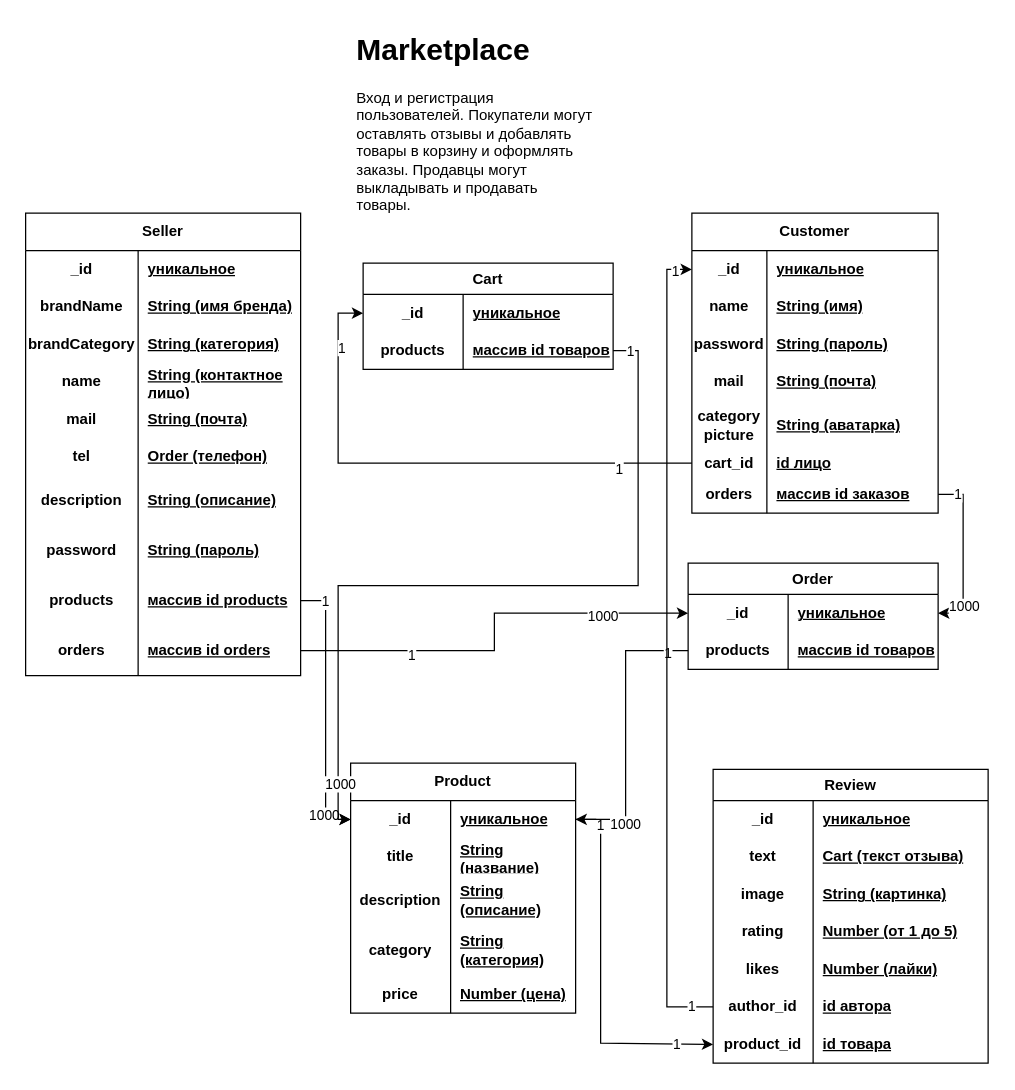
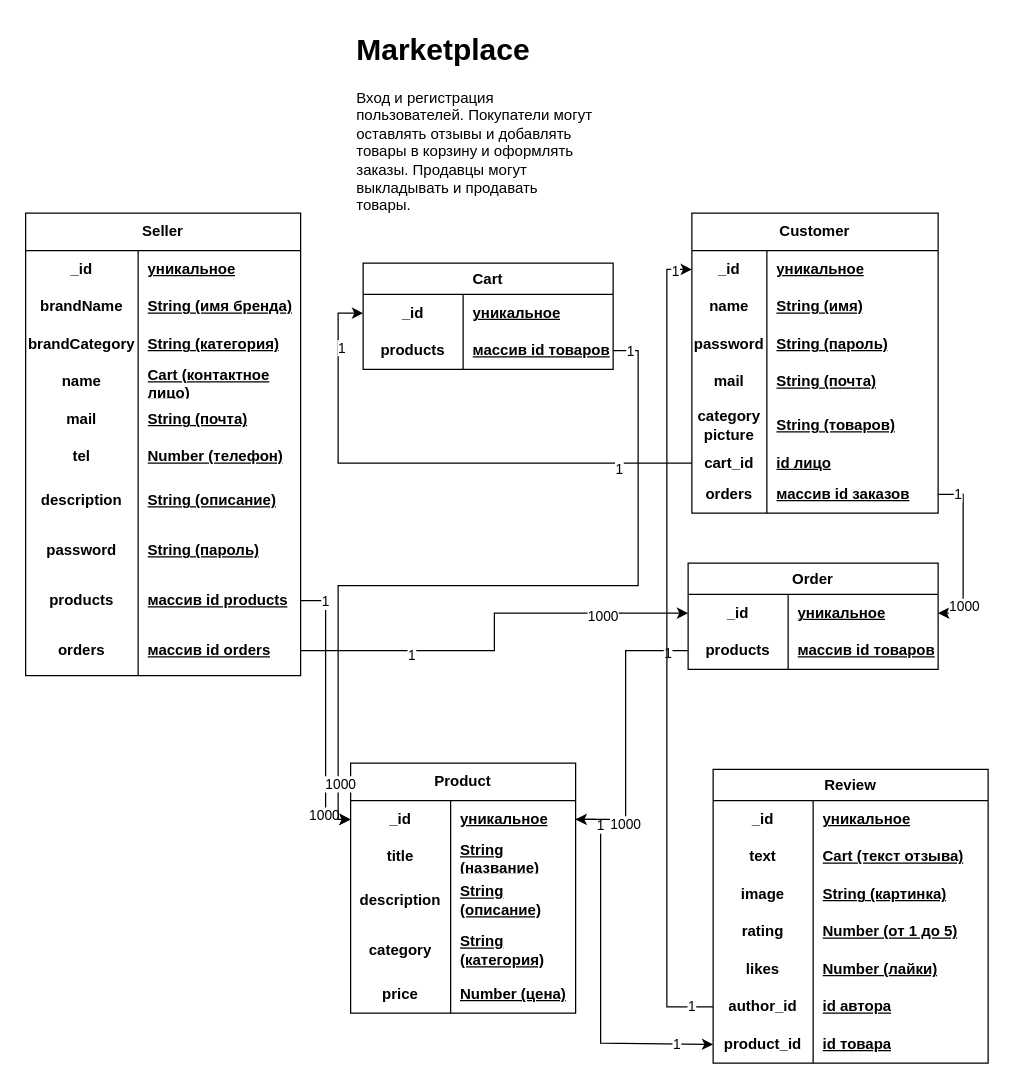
node "String (контактное лицо)": label "String (контактное лицо)" -> "Cart (контактное лицо)"
node "String (аватарка)": label "String (аватарка)" -> "String (товаров)"
node "Order (телефон)": label "Order (телефон)" -> "Number (телефон)"
